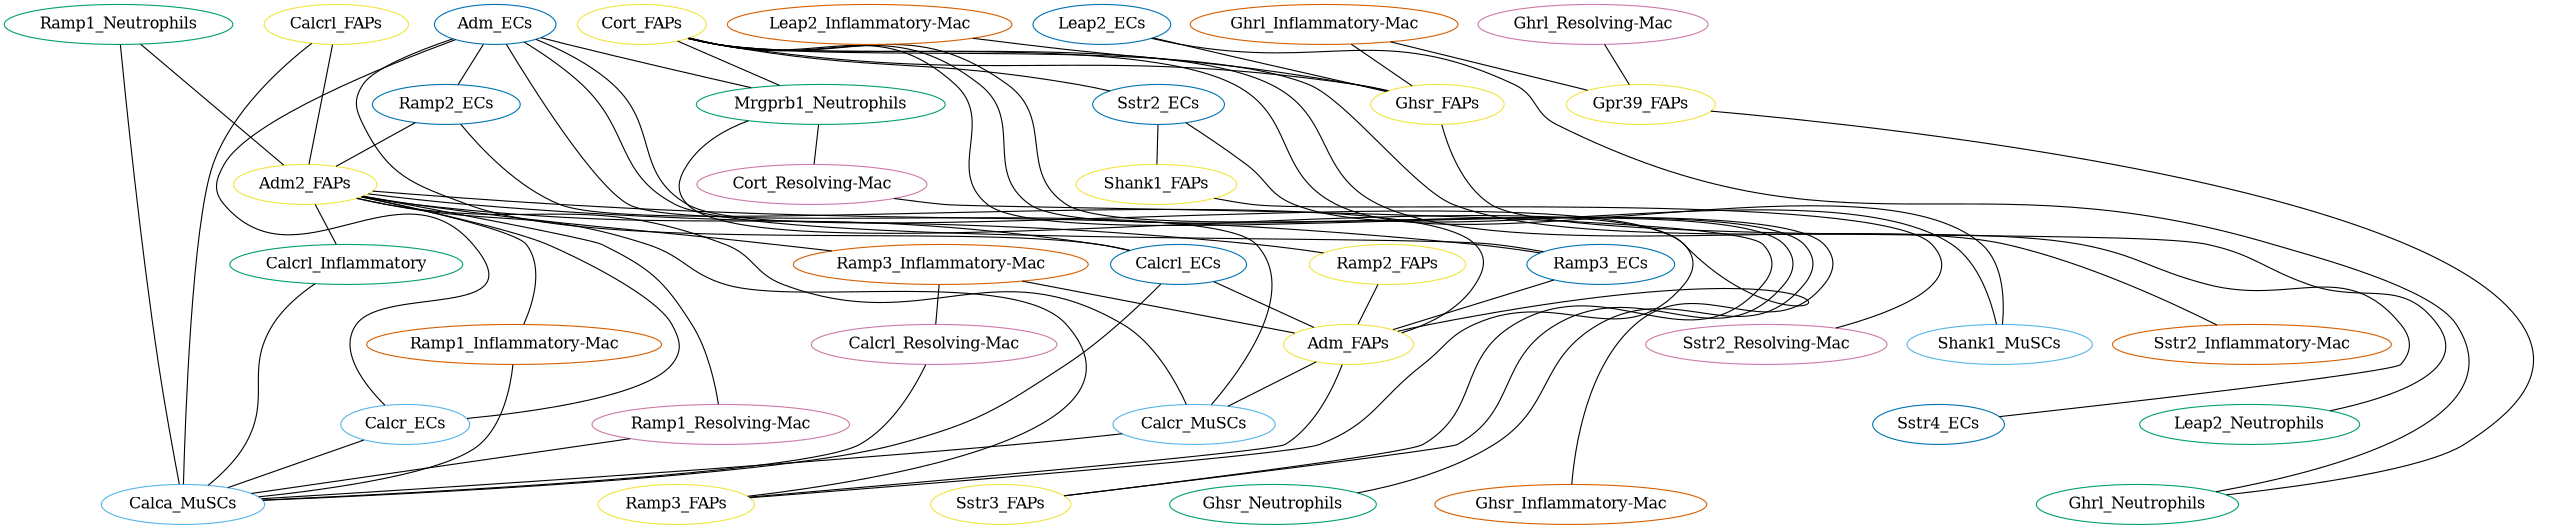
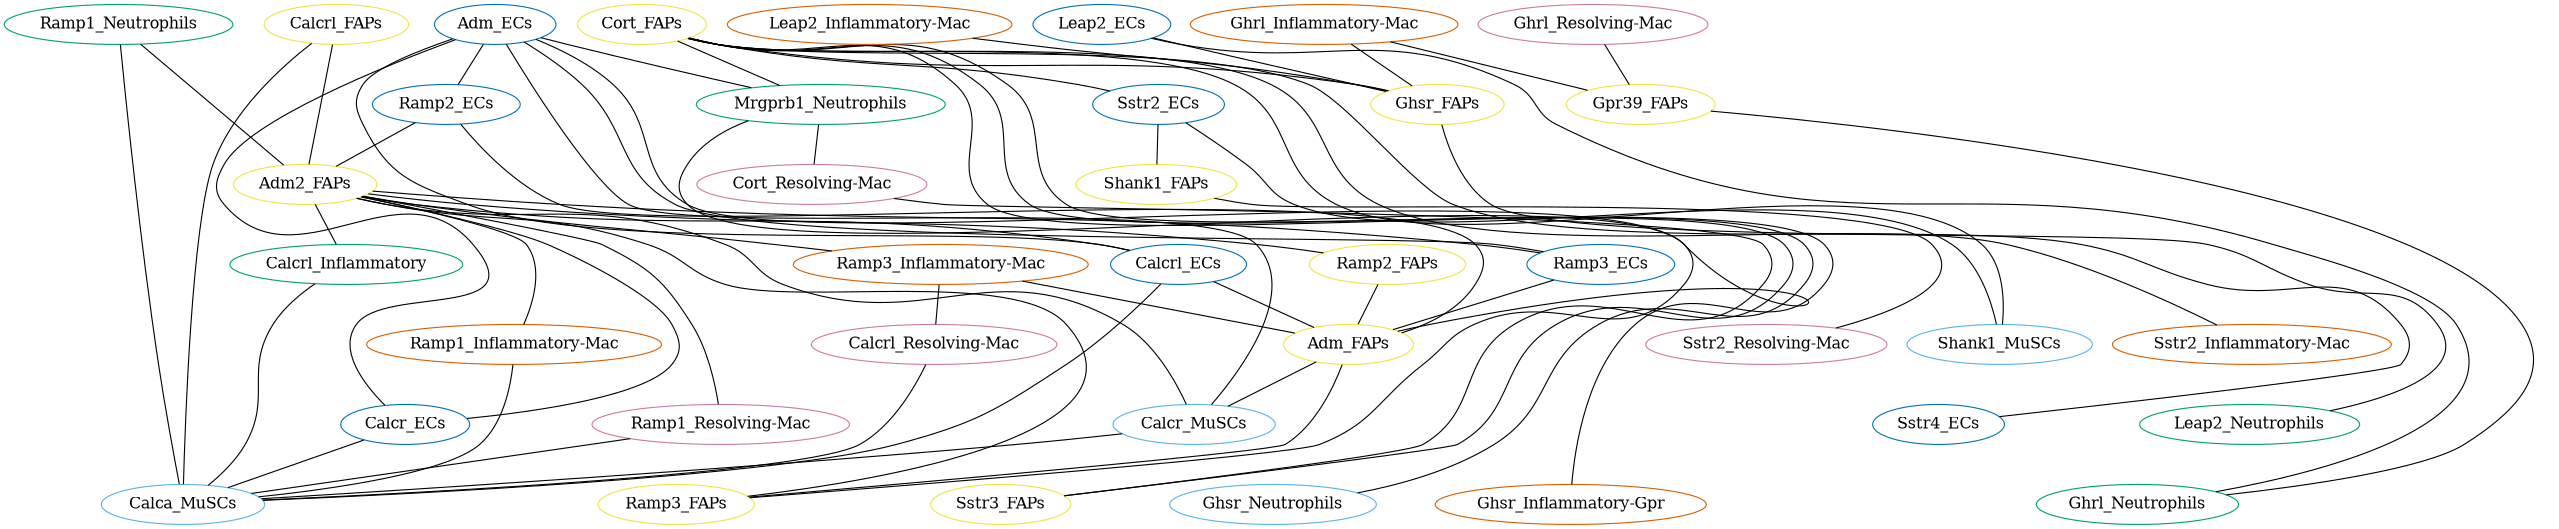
node "Calcr_ECs": color #56b4e9 -> #0072b2
node "Ghsr_Neutrophils": color #009e73 -> #56b4e9
node "Ghsr_Inflammatory-Mac": label "Ghsr_Inflammatory-Mac" -> "Ghsr_Inflammatory-Gpr"
